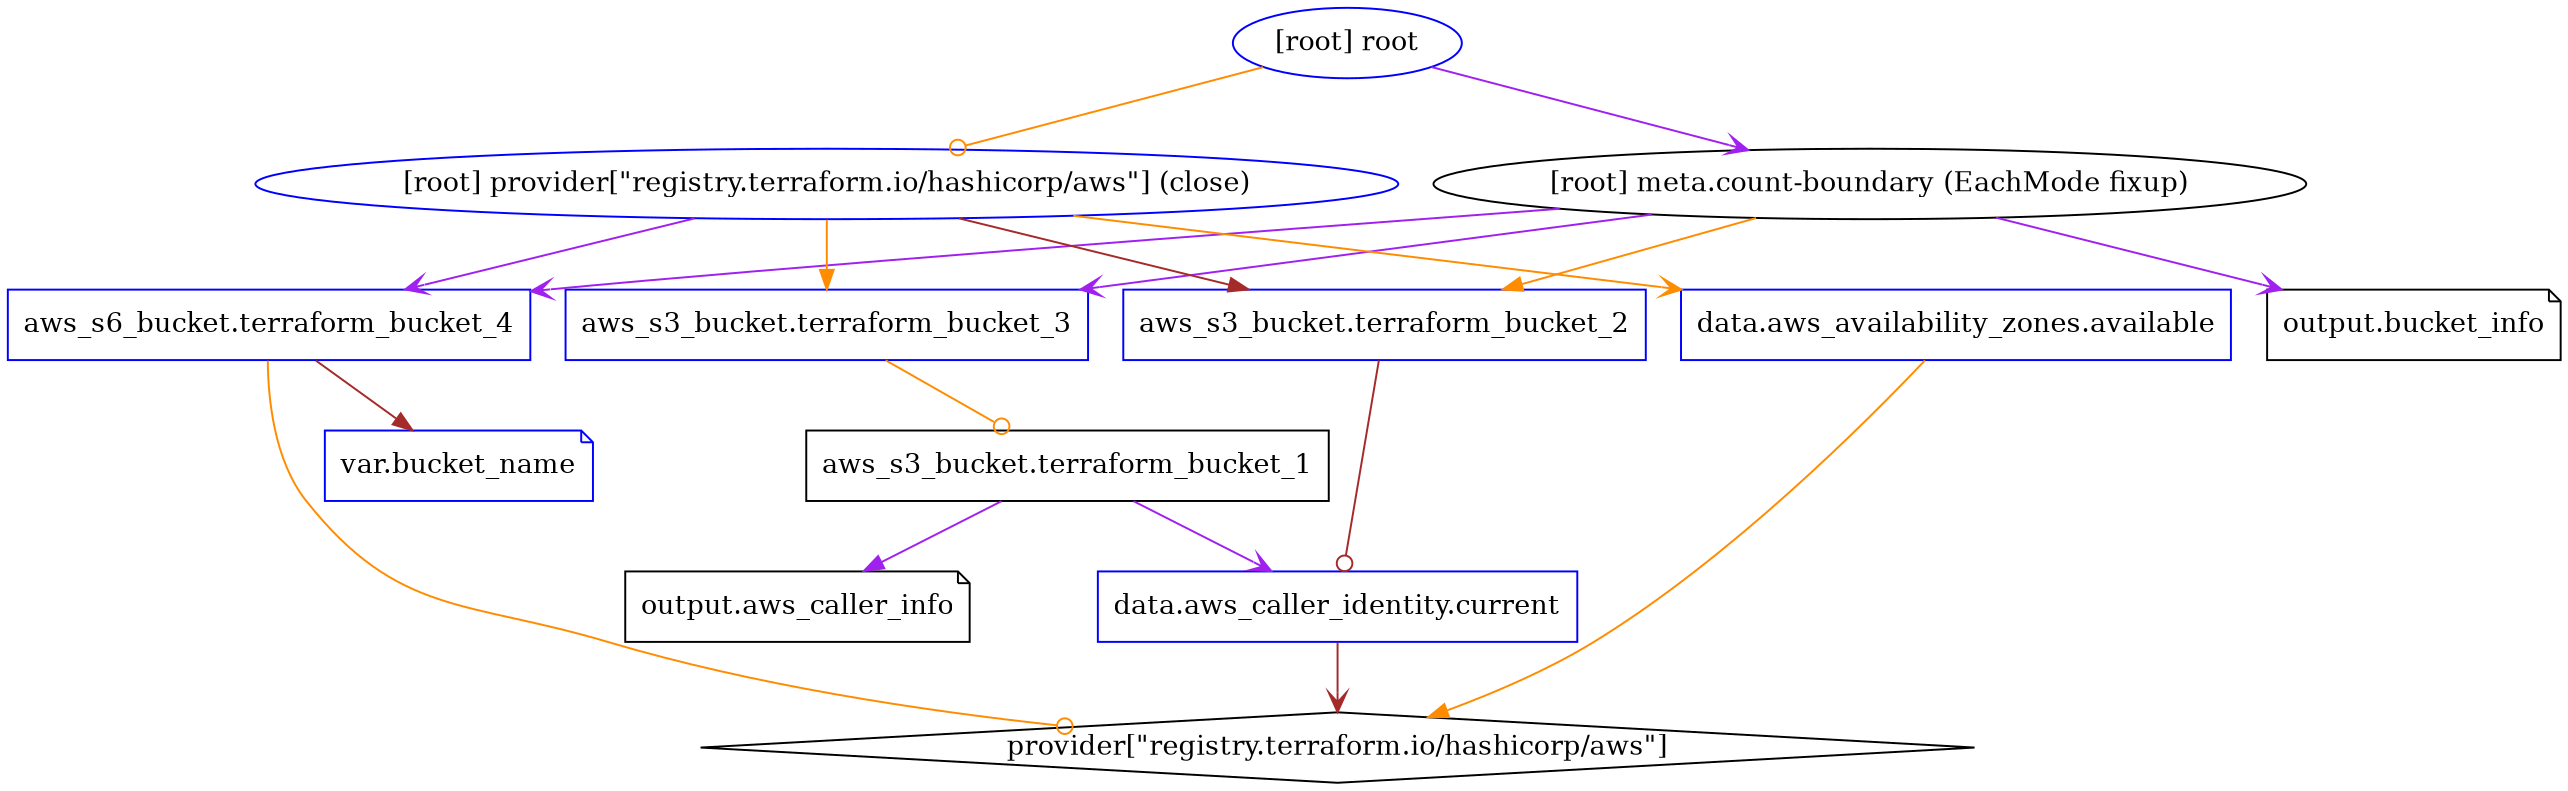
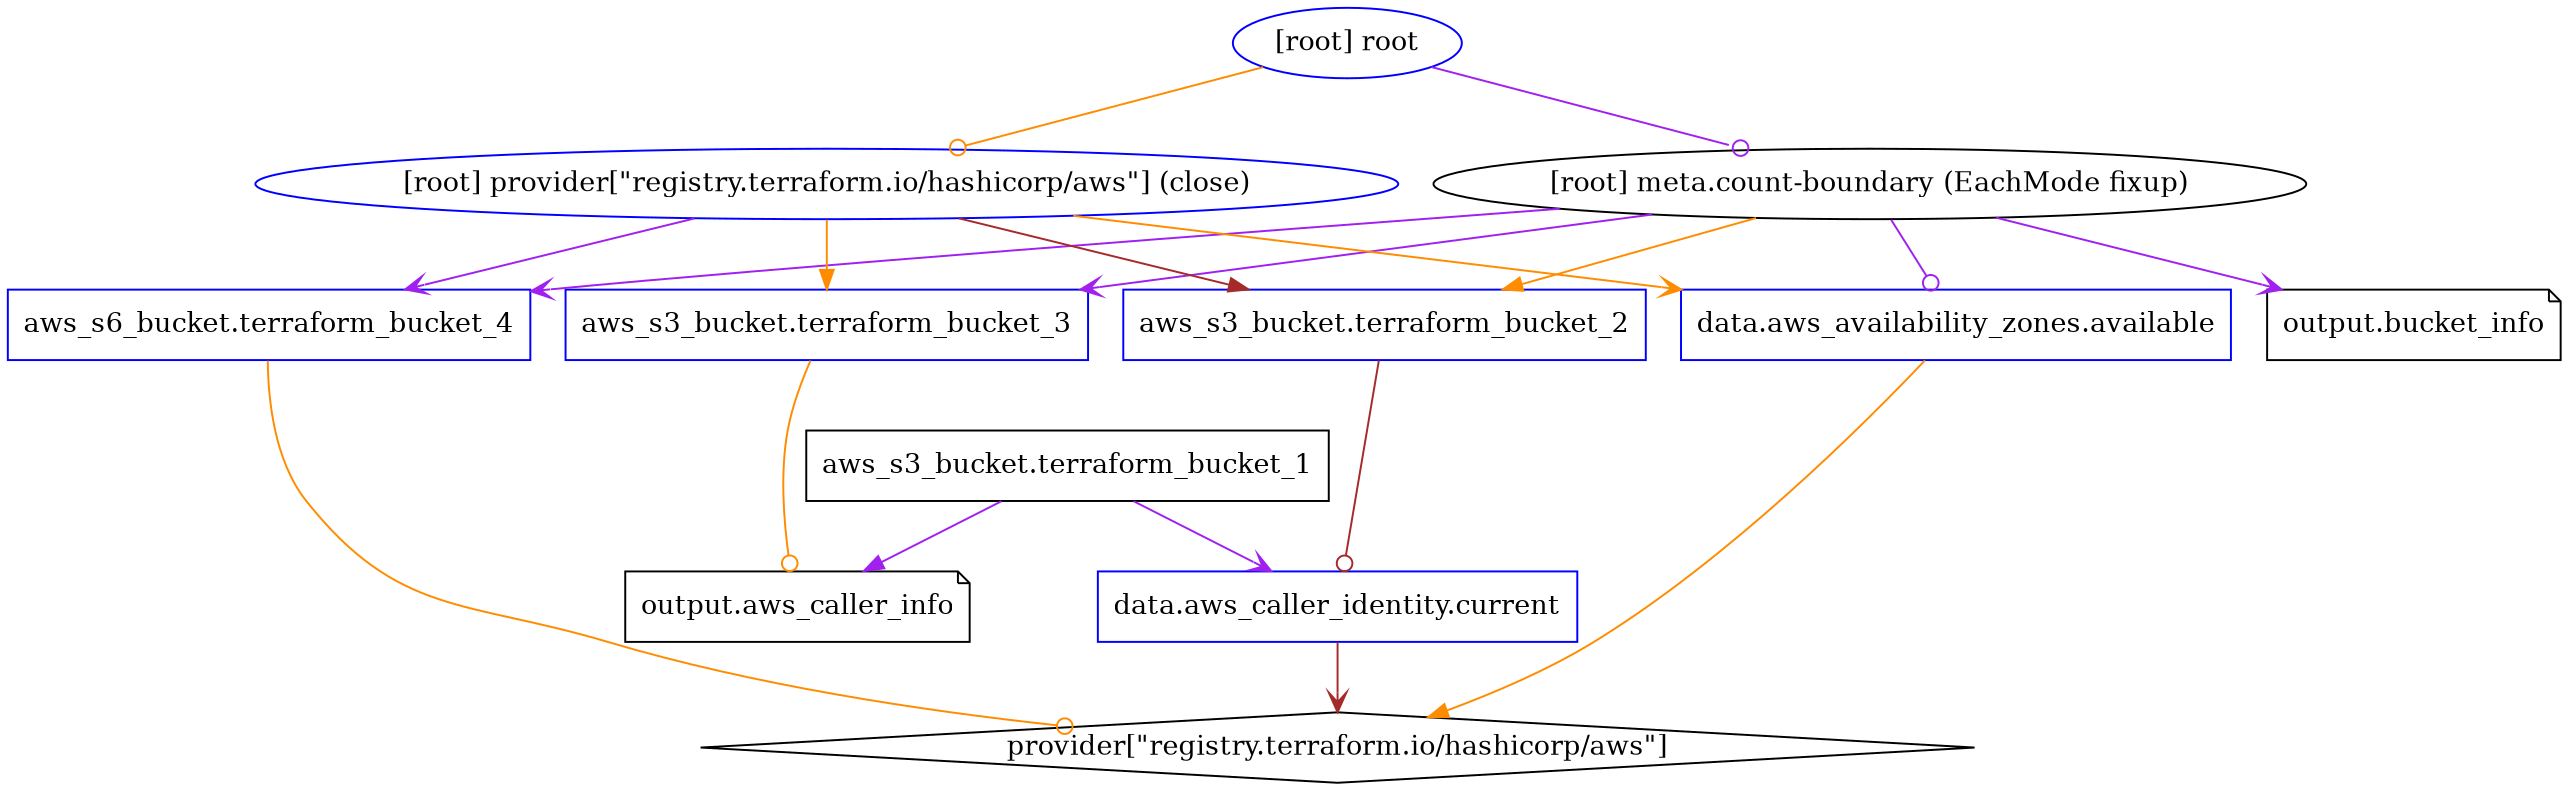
edge "[root] root" -> "[root] meta.count-boundary (EachMode fixup)": arrowhead vee -> odot
edge "[root] meta.count-boundary (EachMode fixup)" -> "data.aws_availability_zones.available": added
edge "aws_s3_bucket.terraform_bucket_3" -> "aws_s3_bucket.terraform_bucket_1": now "aws_s3_bucket.terraform_bucket_3" -> "output.aws_caller_info"
node "var.bucket_name": removed
